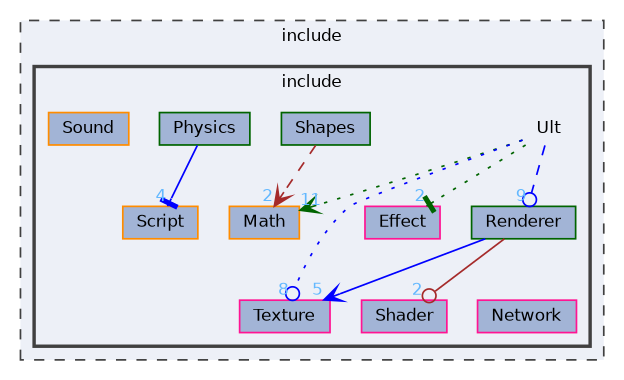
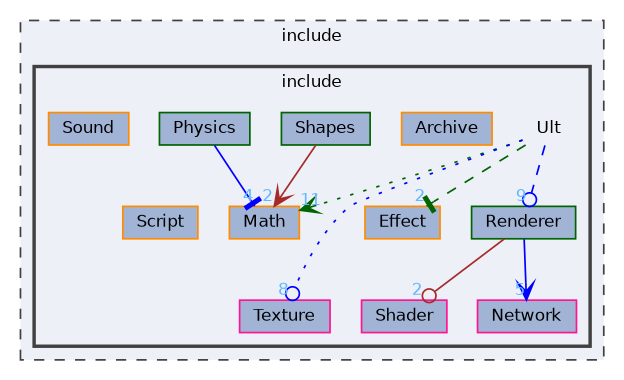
node "Archive": added
edge "Shapes" -> "Math": style dashed -> solid
edge "Physics" -> "Script": now "Physics" -> "Math"
edge "Ult" -> "Effect": style dotted -> dashed
node "Effect": color deeppink -> darkorange
edge "Renderer" -> "Texture": now "Renderer" -> "Network"
